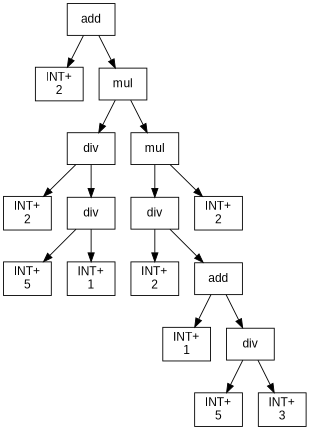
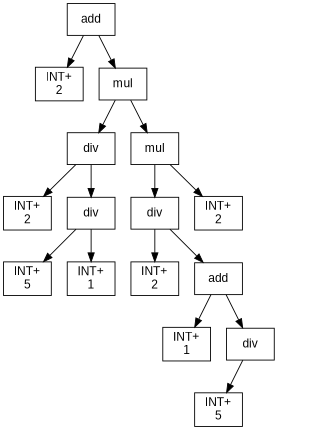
node "INT+ 3": removed
